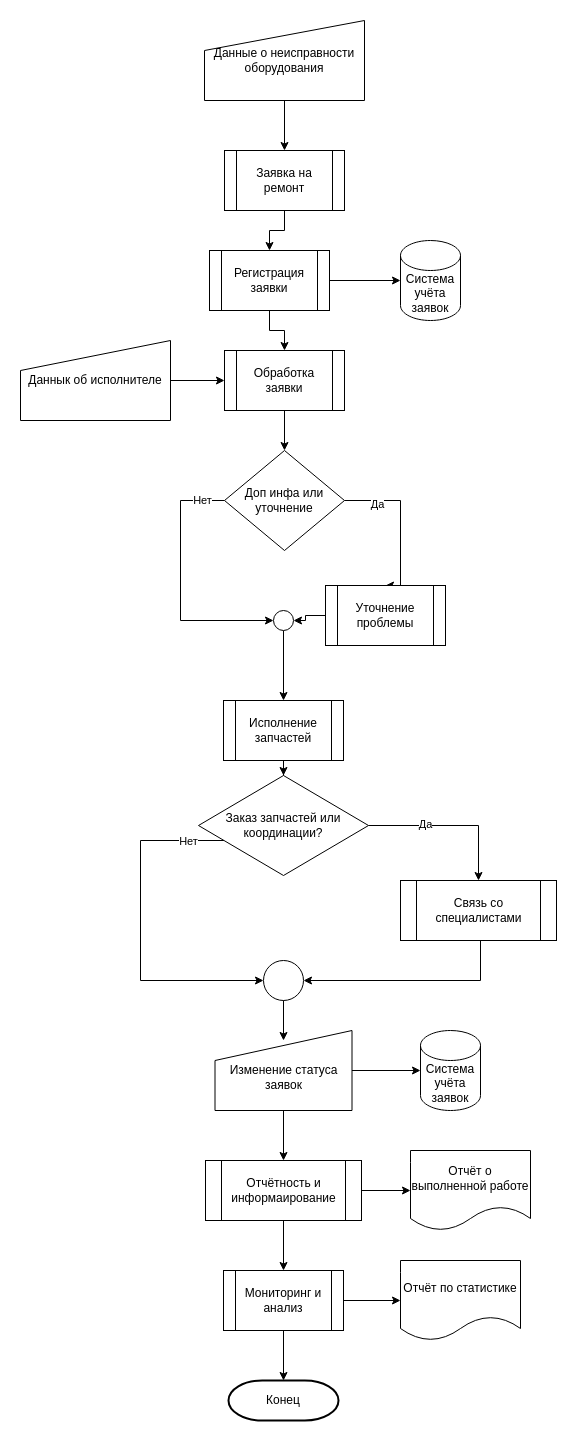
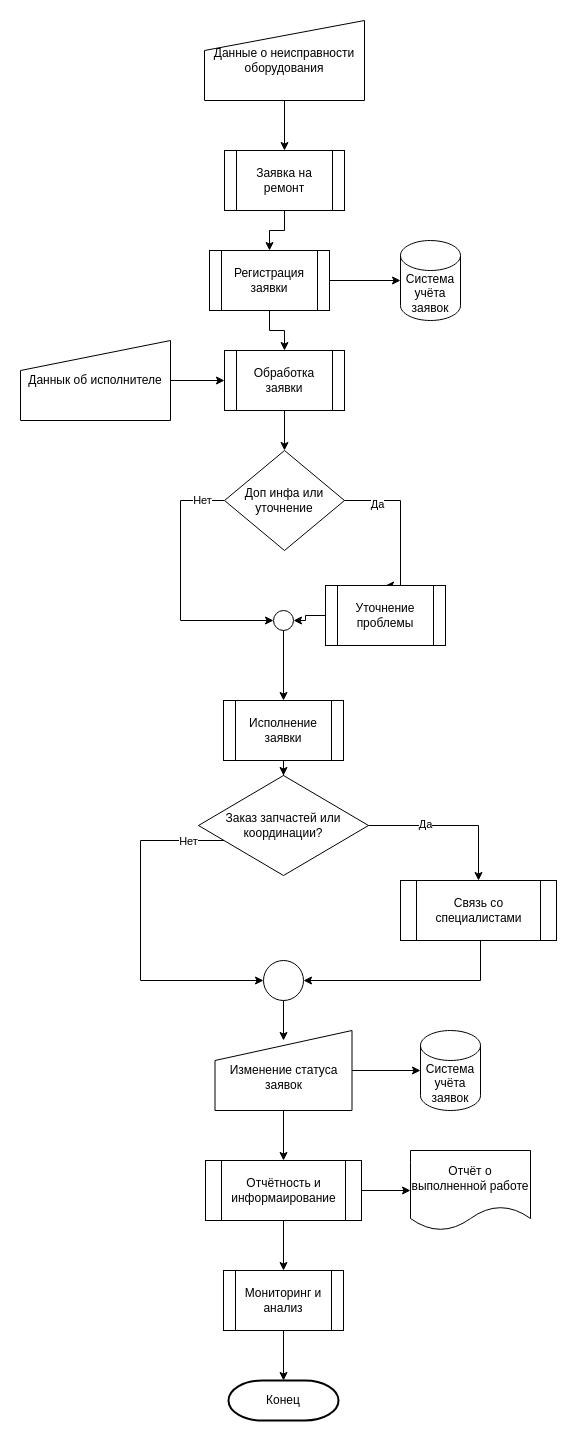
node "Исполнение запчастей": label "Исполнение запчастей" -> "Исполнение заявки"
edge "Мониторинг и анализ" -> "Отчёт по статистике": removed
node "Отчёт по статистике": removed
